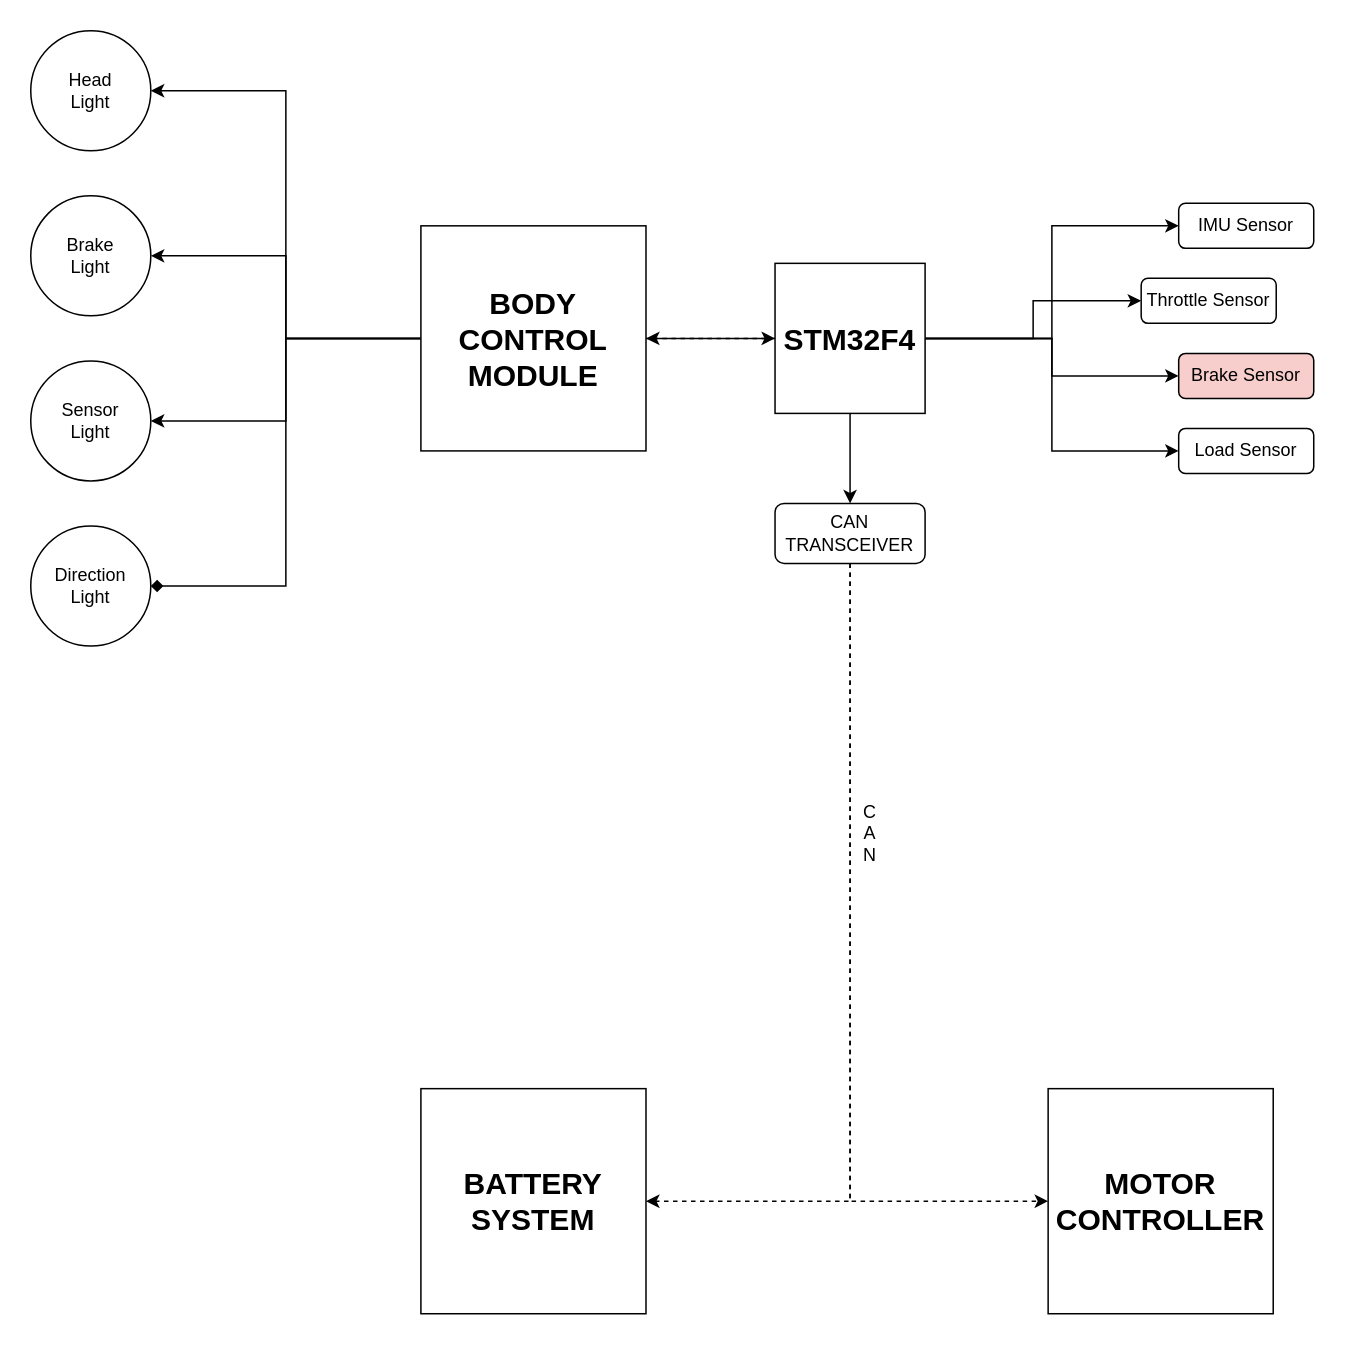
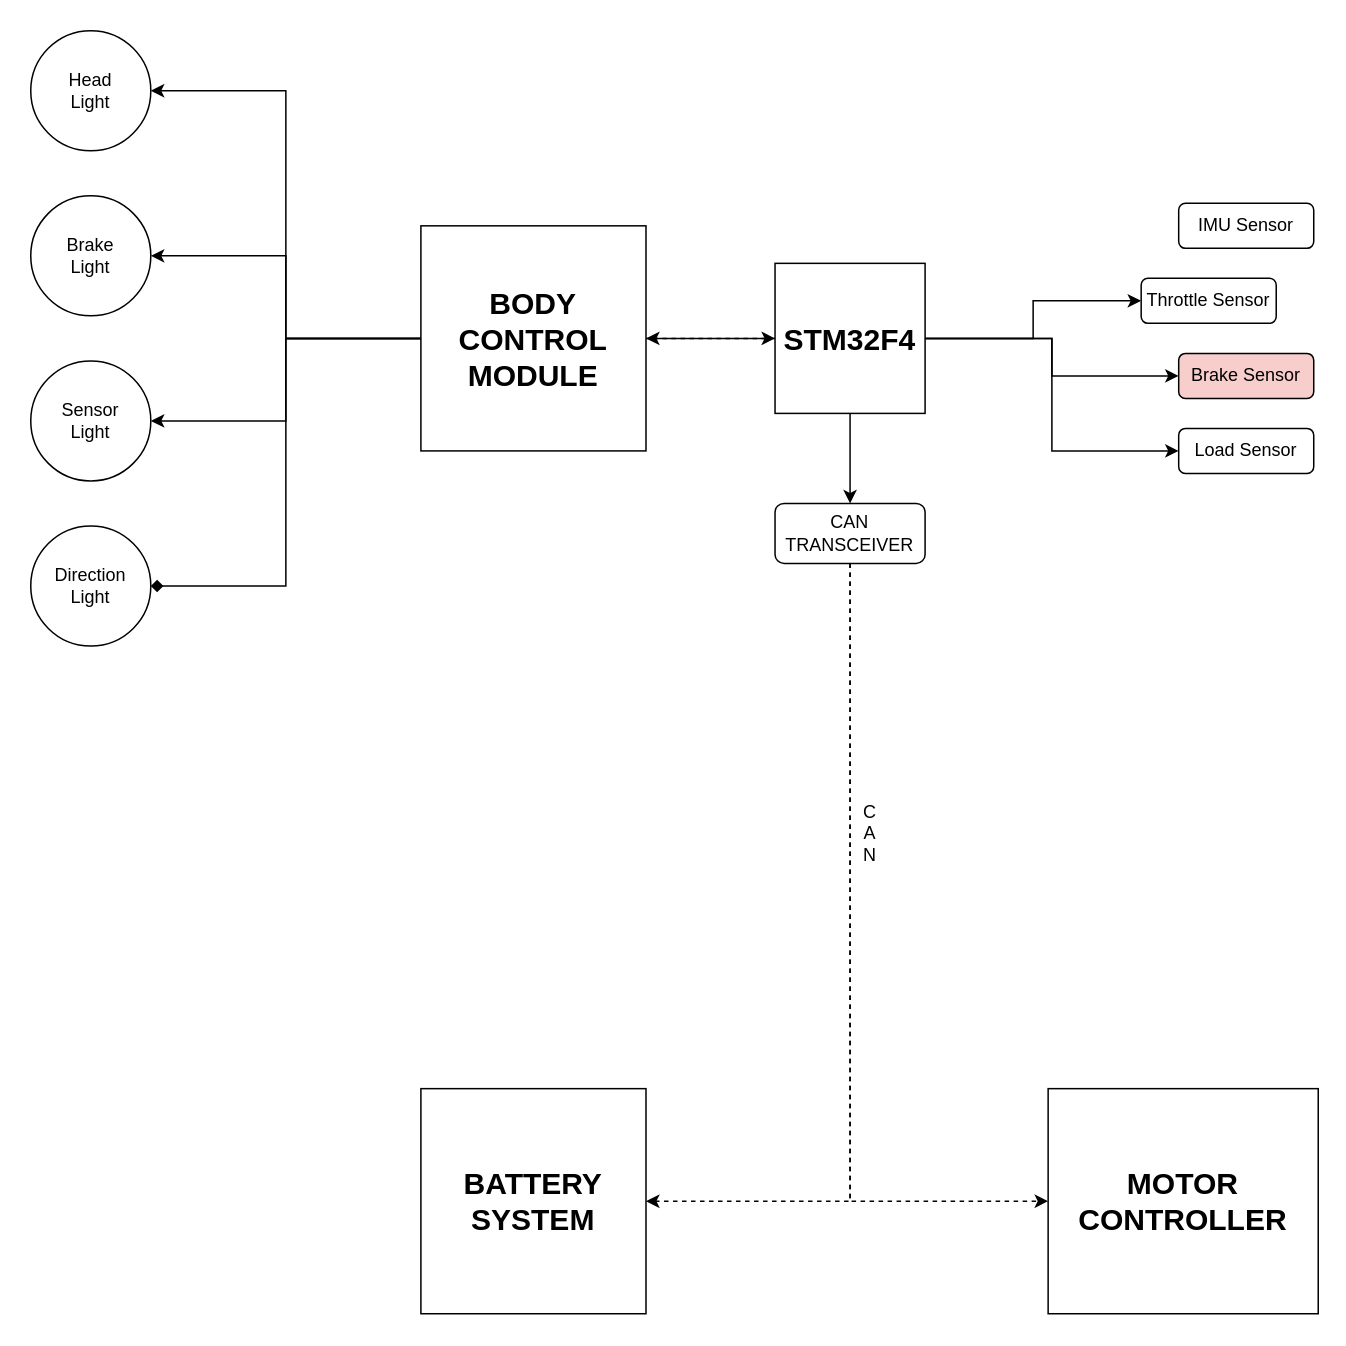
edge "STM32F4" -> "IMU Sensor": removed
node "MOTOR CONTROLLER": size 225x225 -> 270x225
